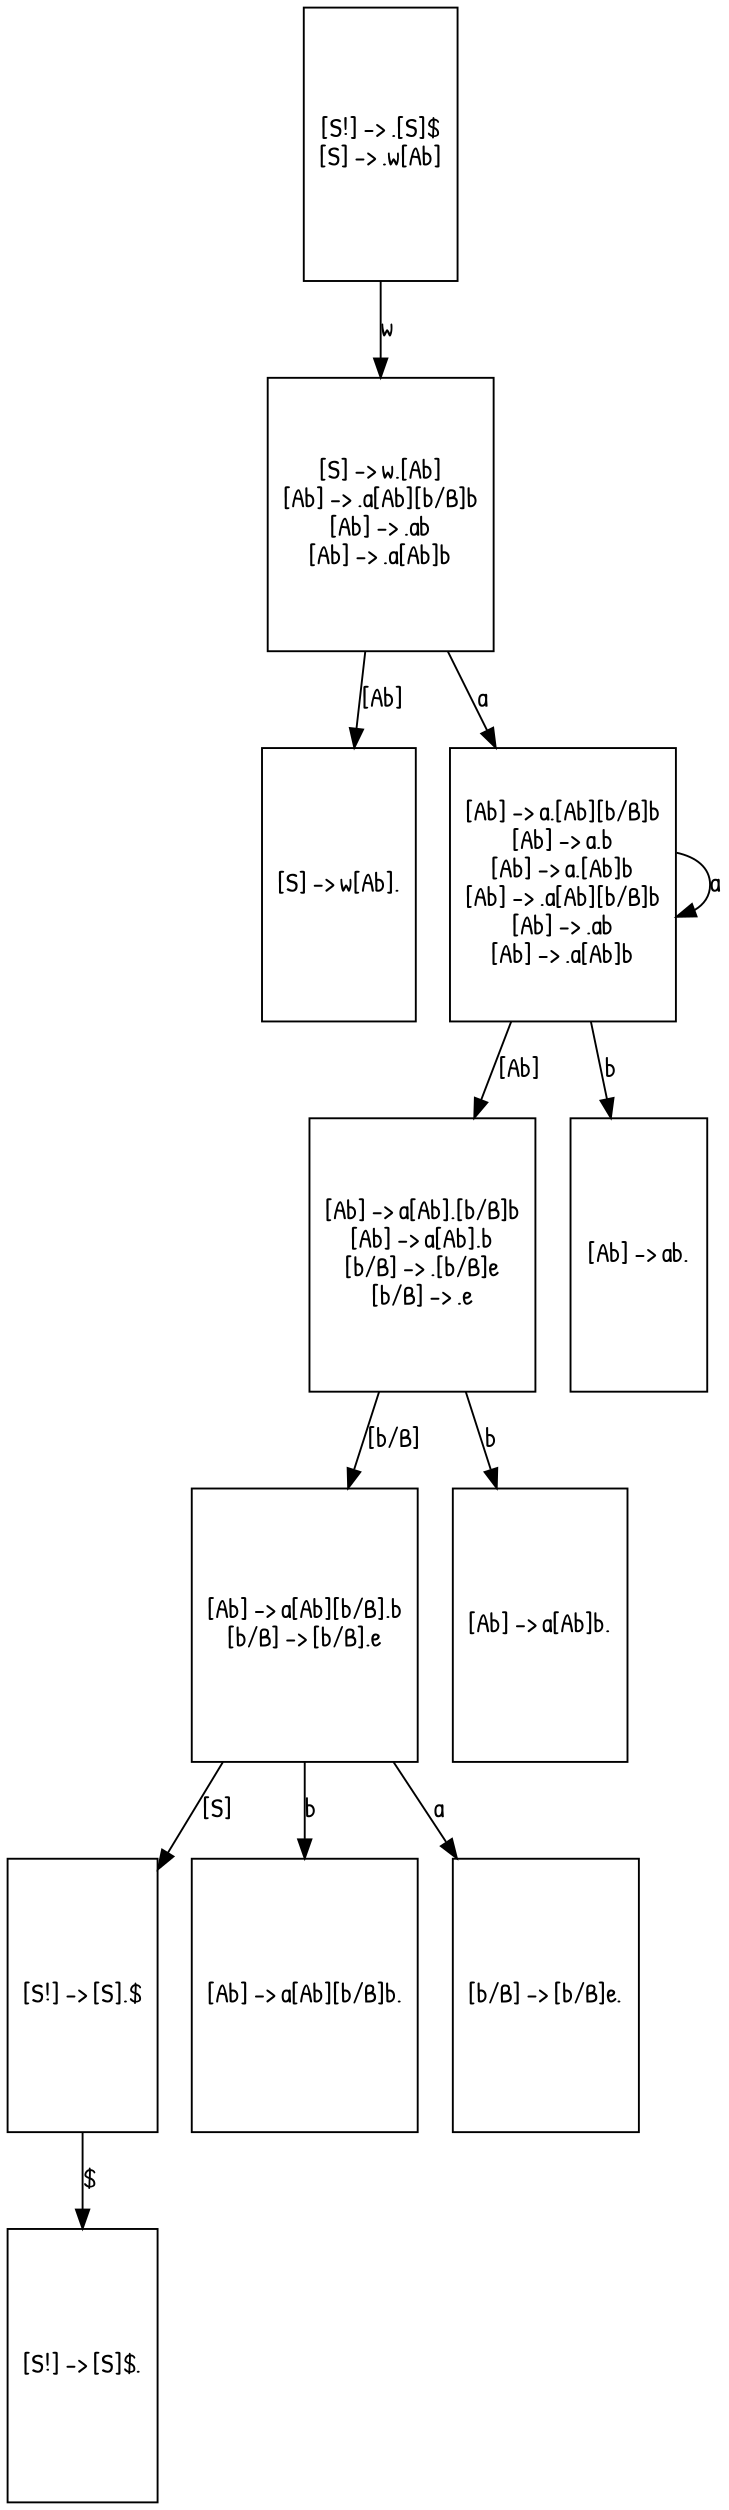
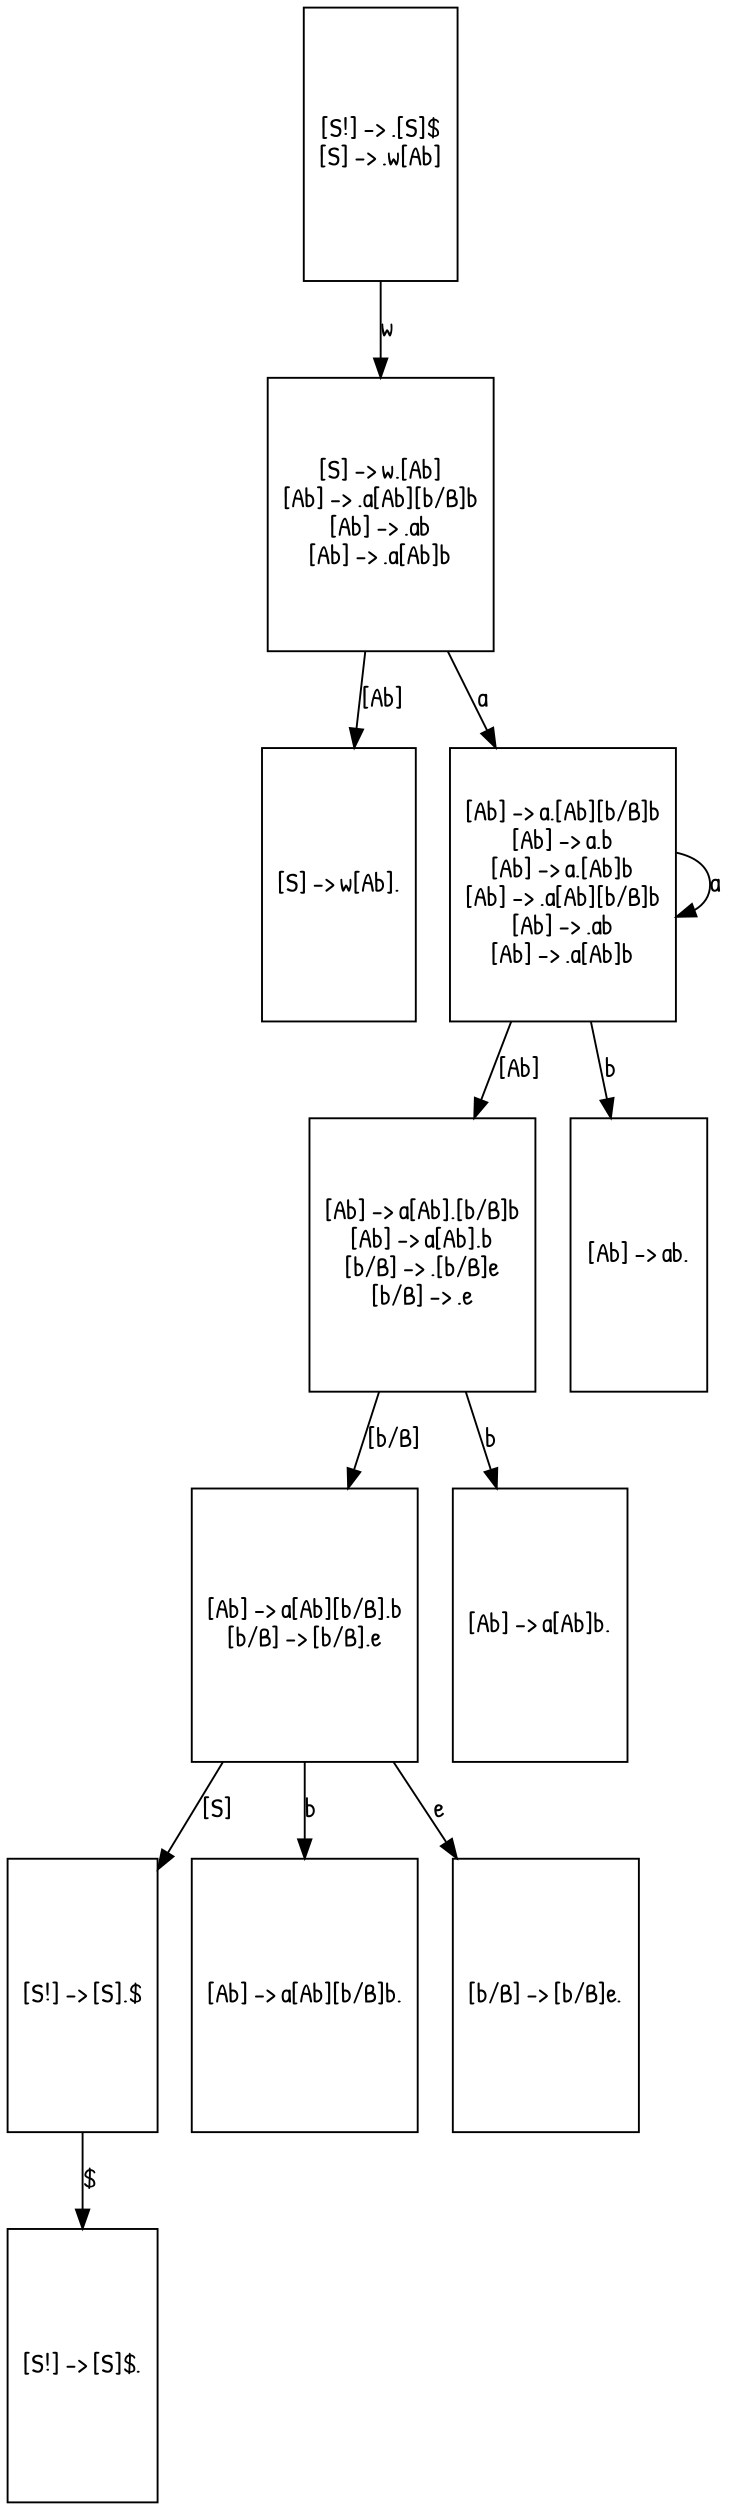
edge "[Ab] -> a[Ab][b/B].b [b/B] -> [b/B].e" -> "[b/B] -> [b/B]e.": label "a" -> "e"
